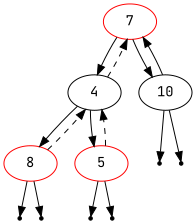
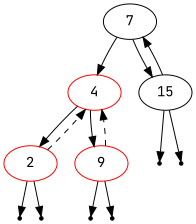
node "7": color red -> black
edge "4" -> "7": removed
node "4": color black -> red
node "10": label "10" -> "15"
node "8": label "8" -> "2"
node "5": label "5" -> "9"
